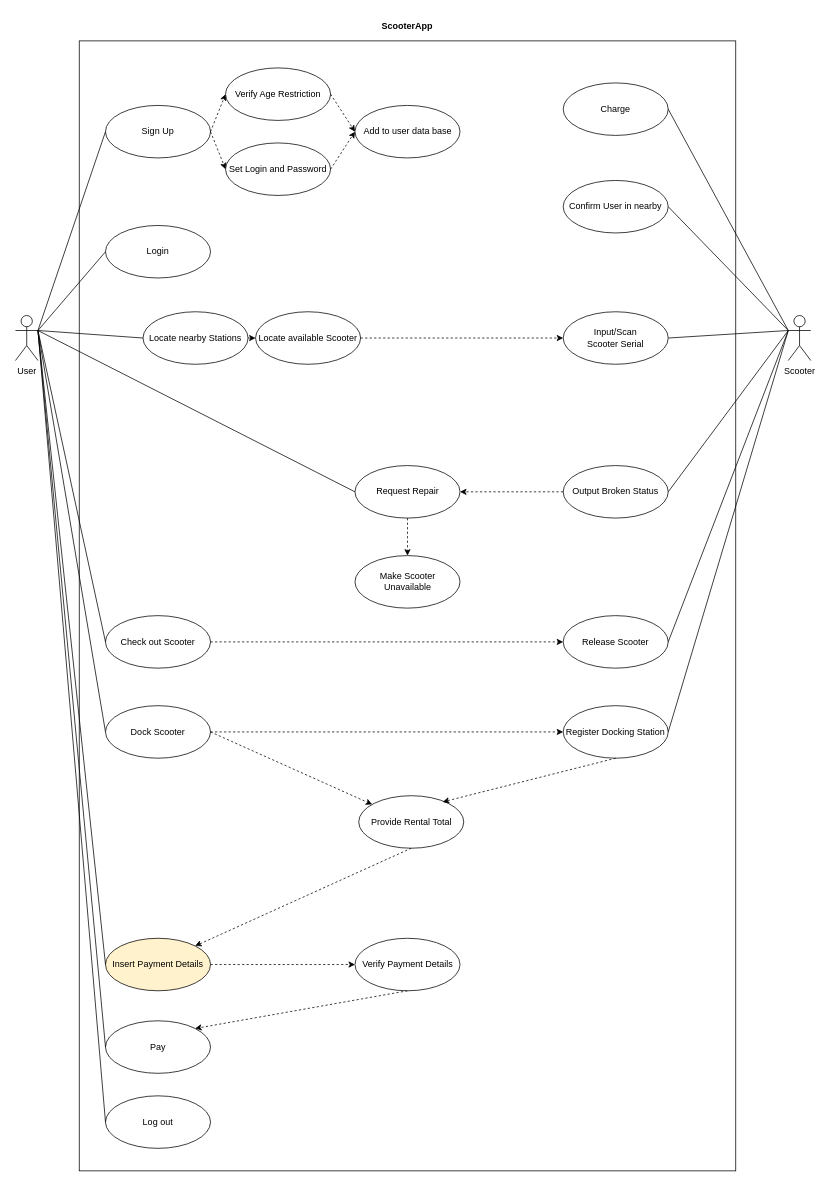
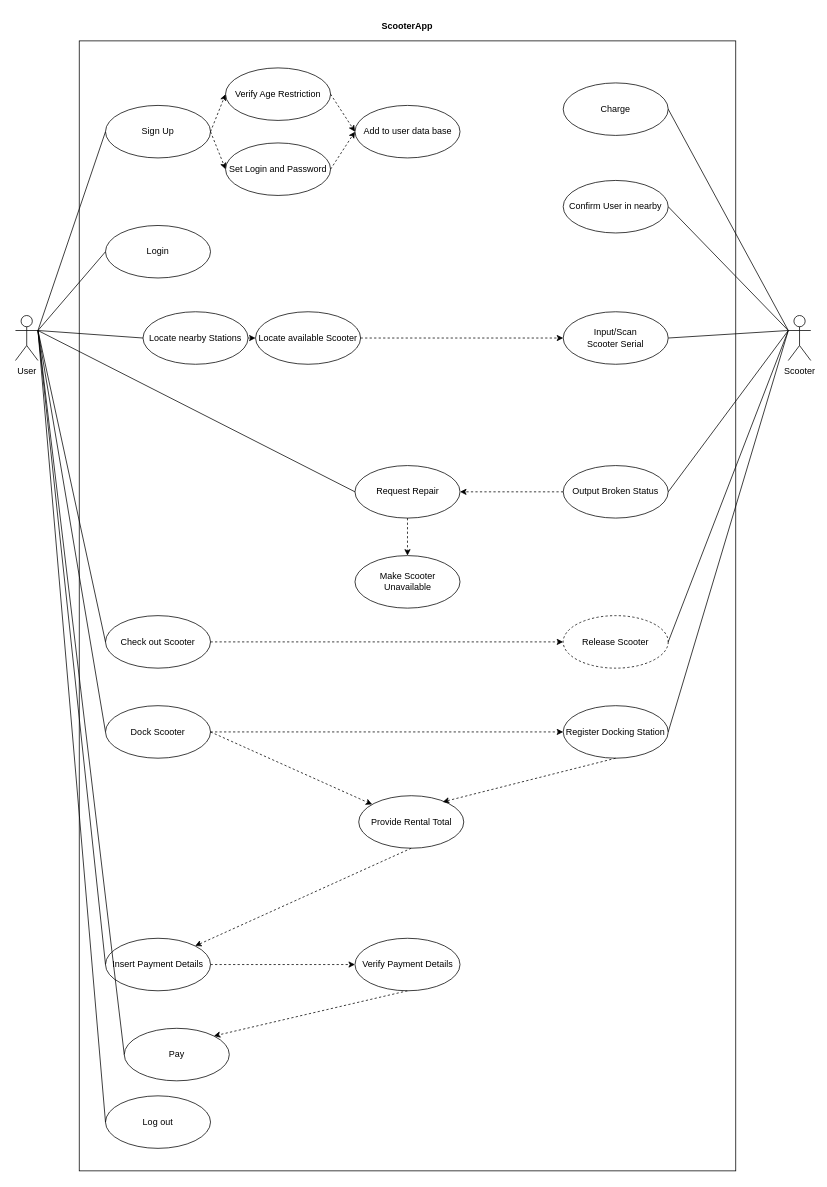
node "Release Scooter": style solid -> dashed
node "Insert Payment Details": fillcolor #fff2cc -> #ffffff
node "Pay": moved (158, 1047) -> (177, 1054)
